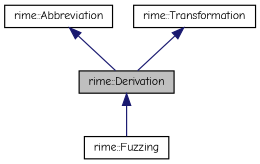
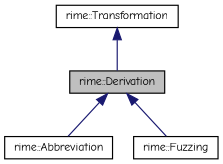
edge "rime::Derivation" -> "rime::Abbreviation": reversed
